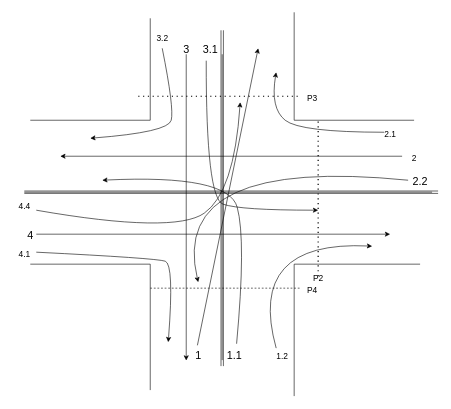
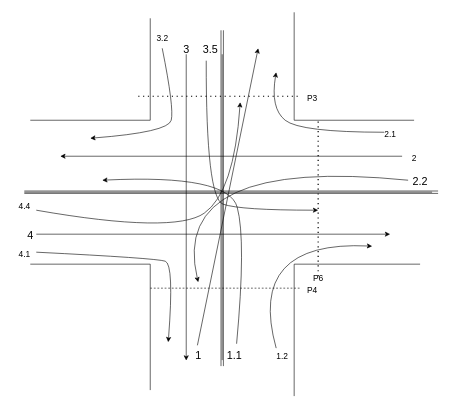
node "3.1": label "3.1" -> "3.5"
node "P2": label "P2" -> "P6"
